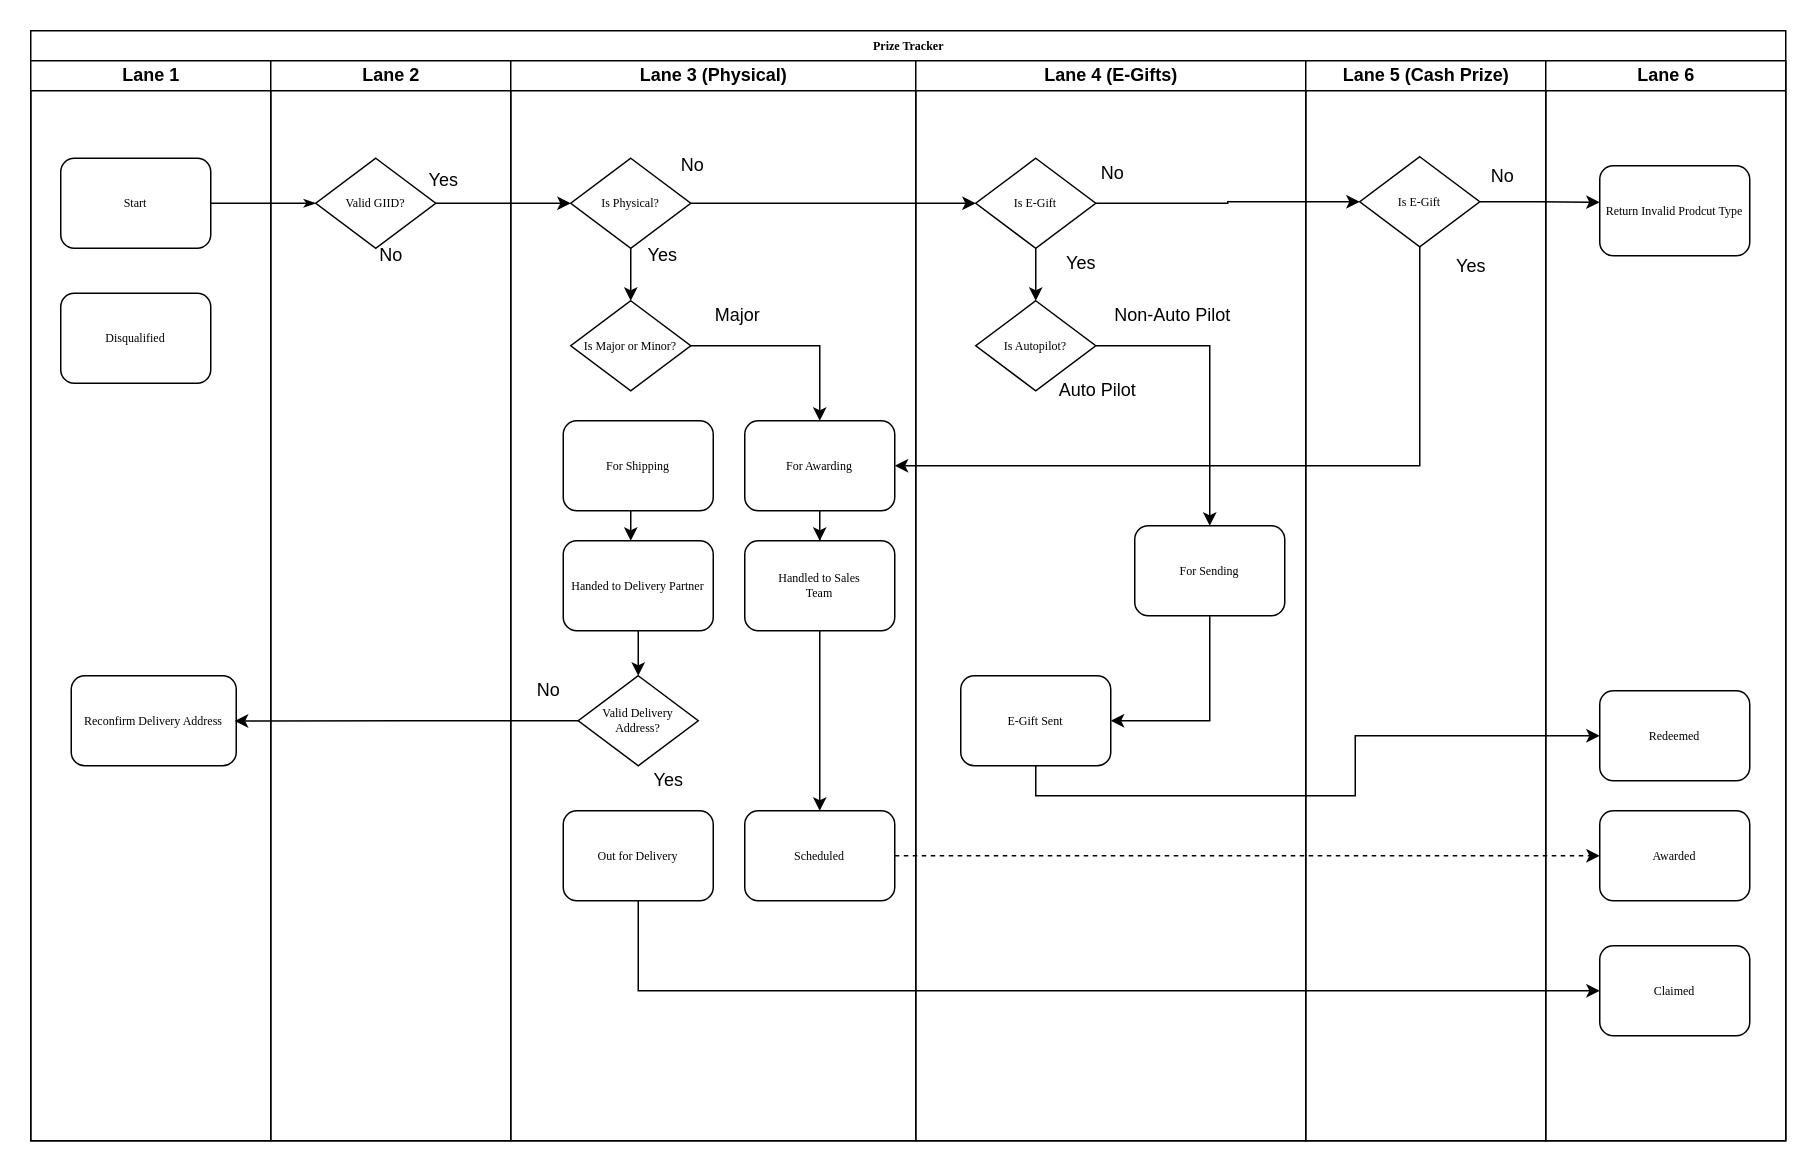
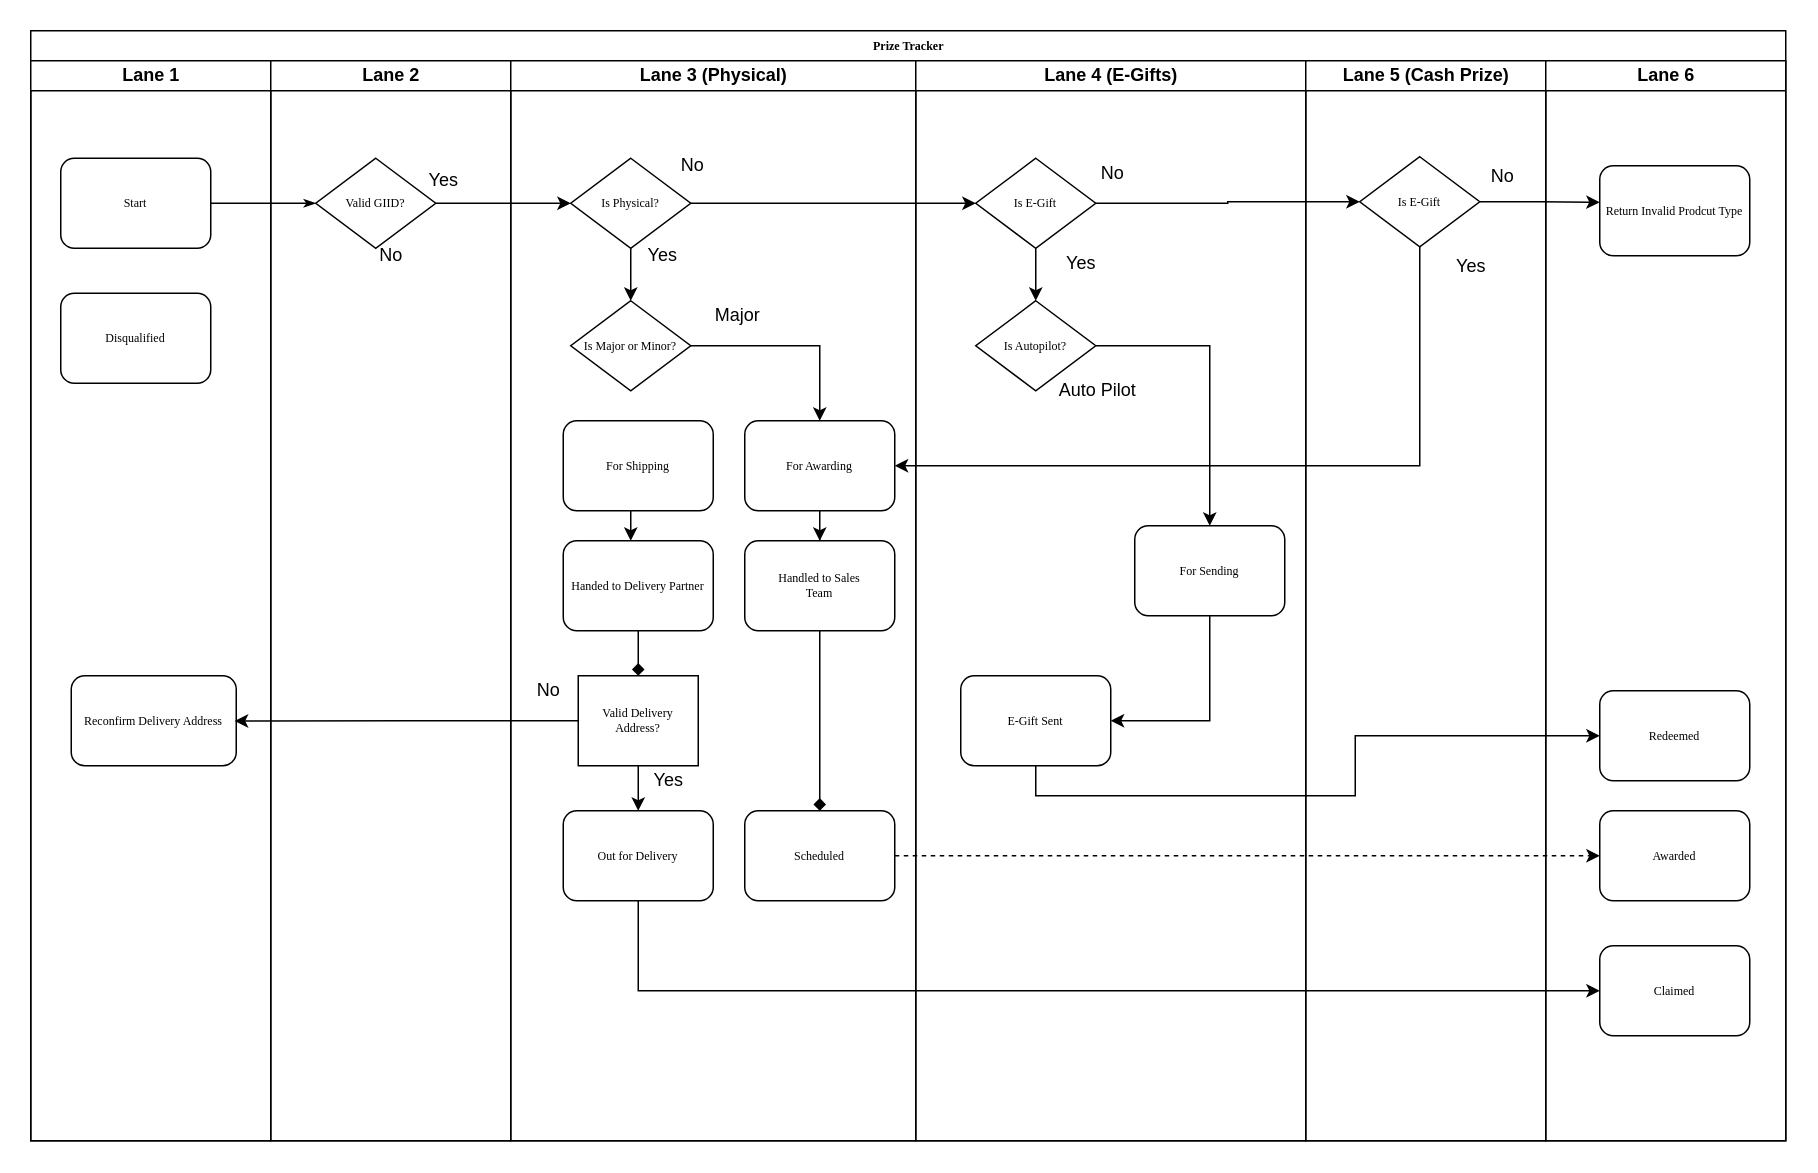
node "Non-Auto Pilot": removed
edge "Handed to Delivery Partner" -> "Valid Delivery Address?": arrowhead classic -> diamond
node "Valid Delivery Address?": shape diamond -> rectangle
edge "Valid Delivery Address?" -> "Out for Delivery": added
edge "Handled to Sales Team" -> "Scheduled": arrowhead classic -> diamond
